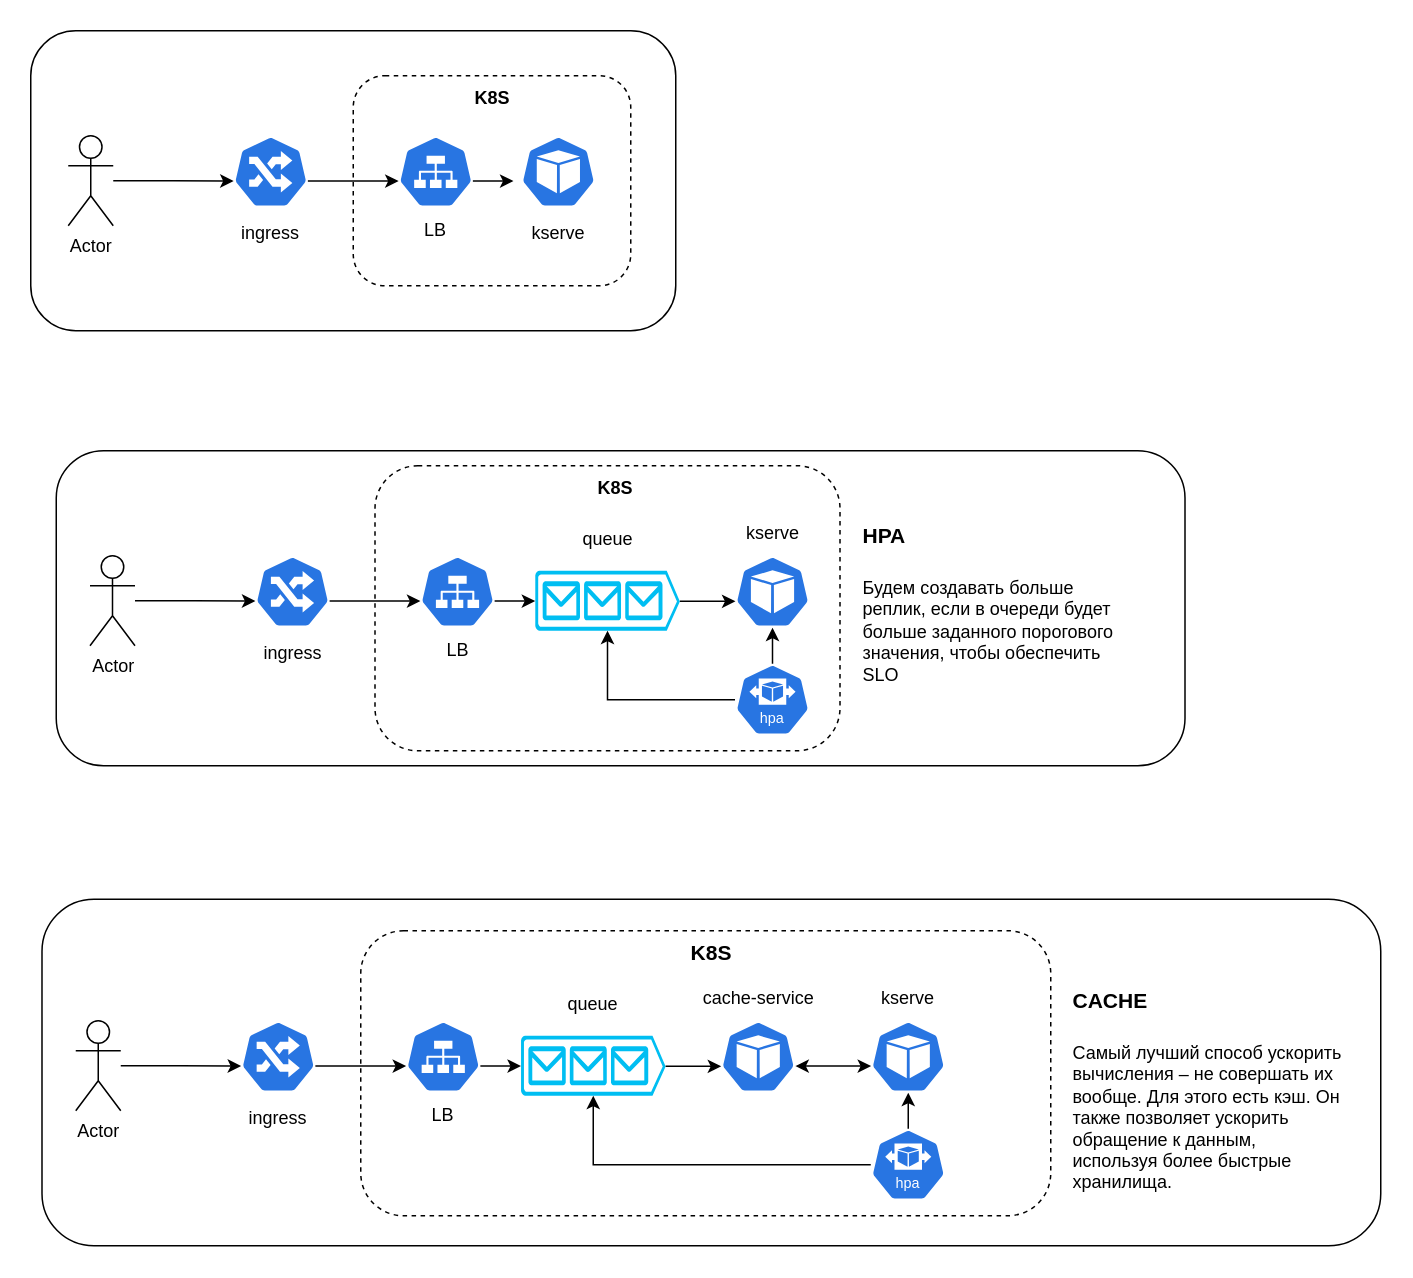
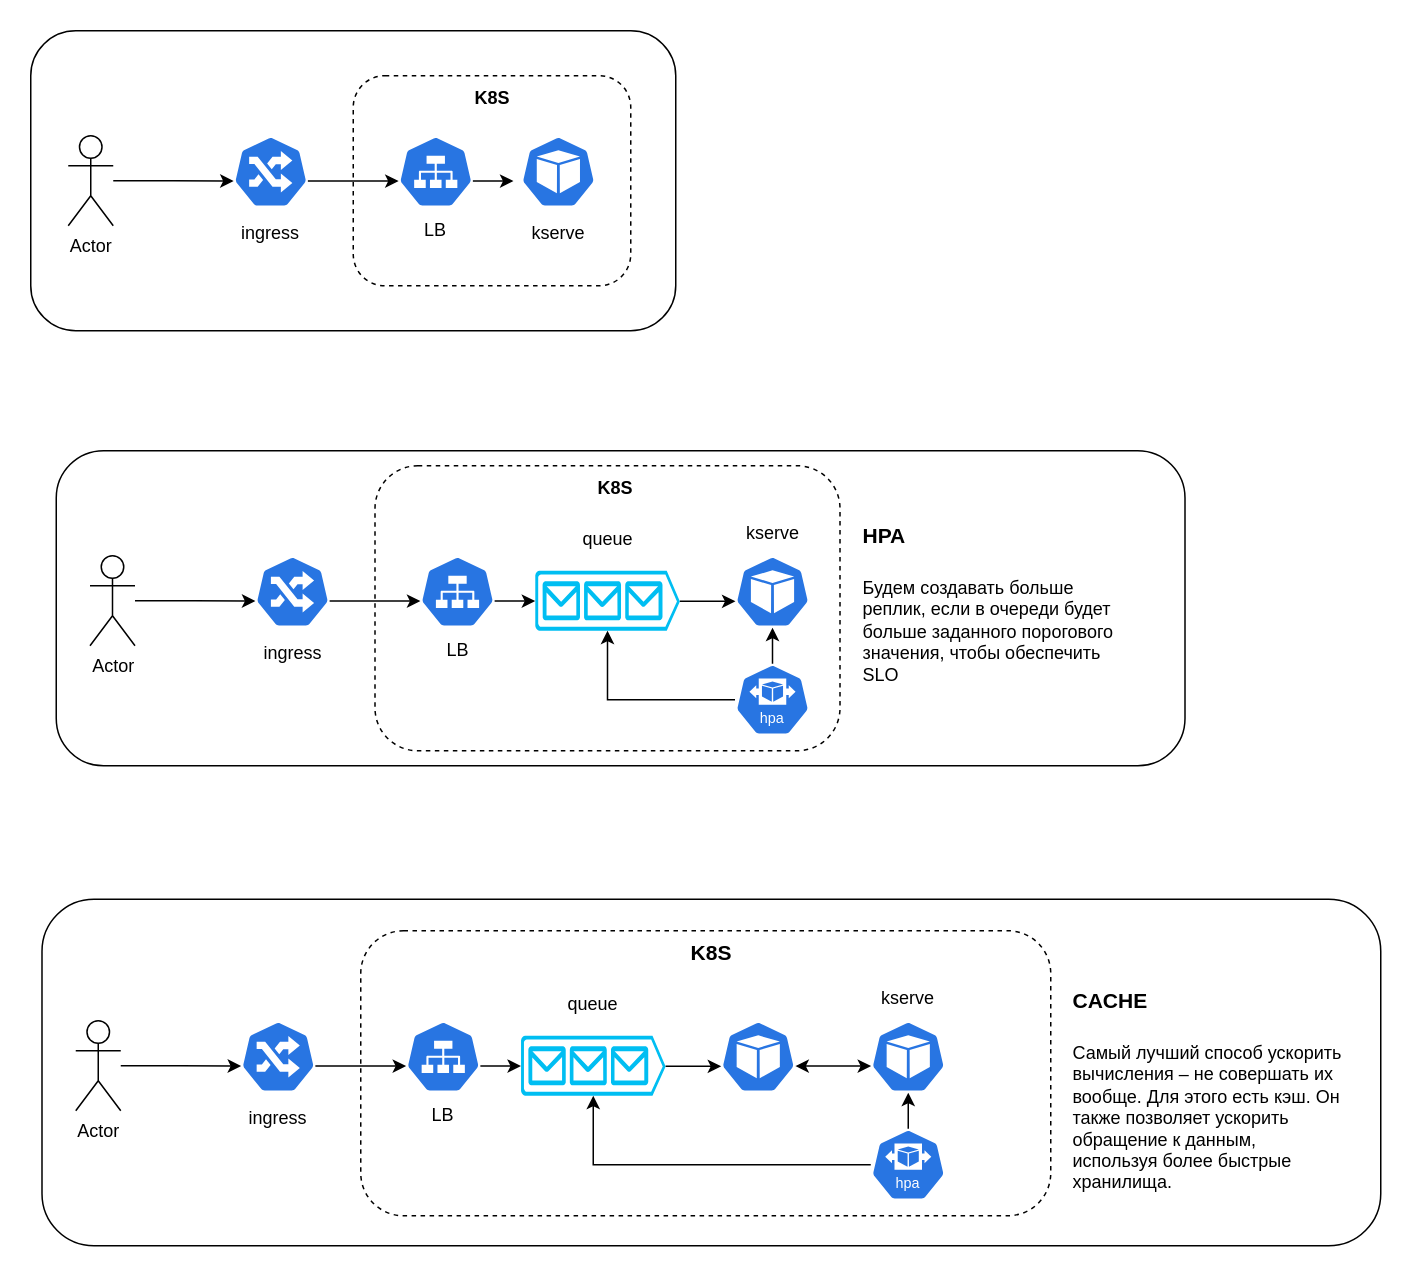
node "cache-service": removed
